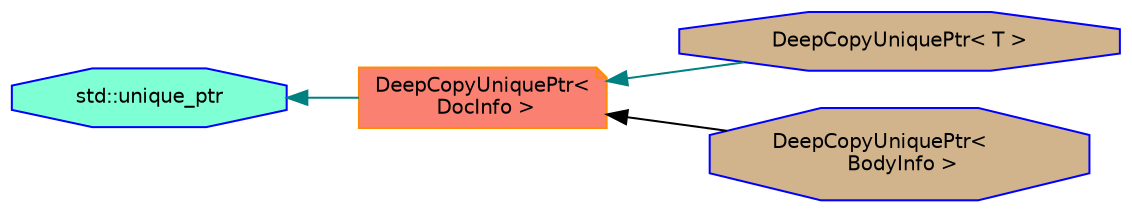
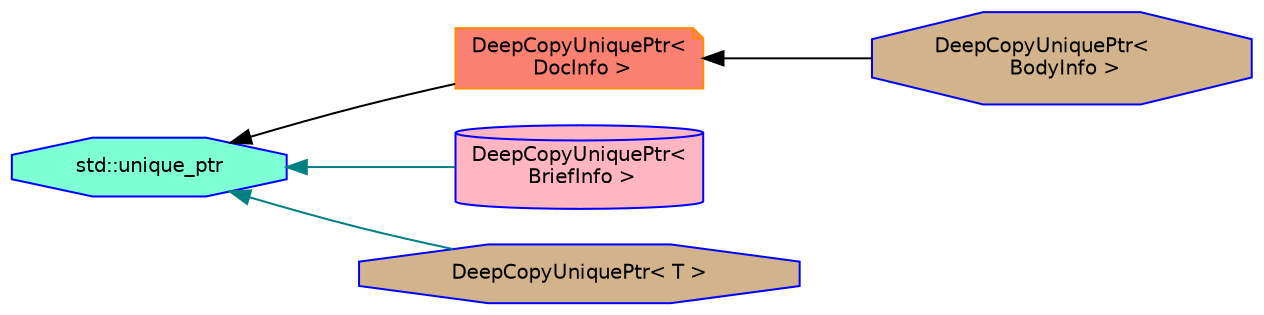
edge "DeepCopyUniquePtr< T >" -> "DeepCopyUniquePtr< DocInfo >": now "DeepCopyUniquePtr< T >" -> "std::unique_ptr"
edge "DeepCopyUniquePtr< DocInfo >" -> "std::unique_ptr": color teal -> black
node "DeepCopyUniquePtr< BriefInfo >": added
